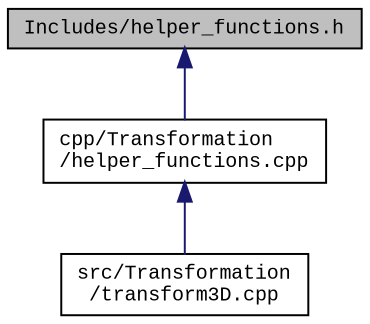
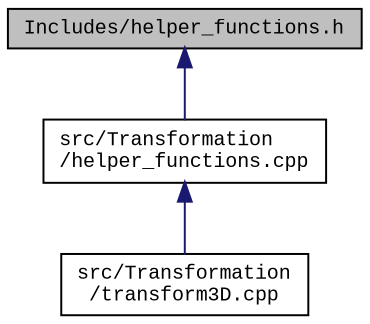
node "cpp/Transformation /helper_functions.cpp": label "cpp/Transformation /helper_functions.cpp" -> "src/Transformation /helper_functions.cpp"
